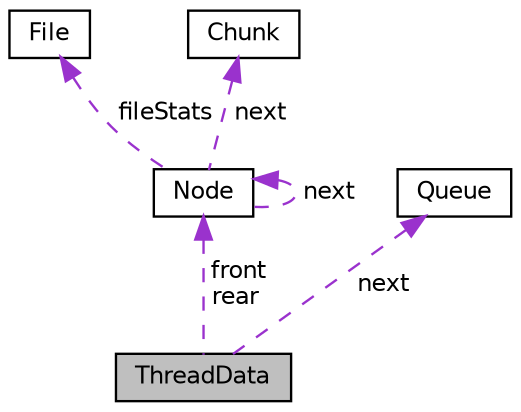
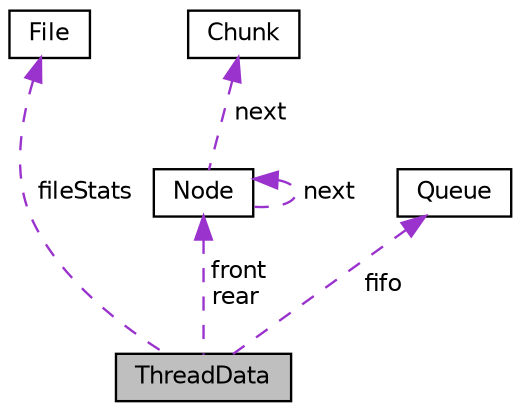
edge "Node" -> "File": now "ThreadData" -> "File"
edge "ThreadData" -> "Queue": label " next" -> " fifo"
